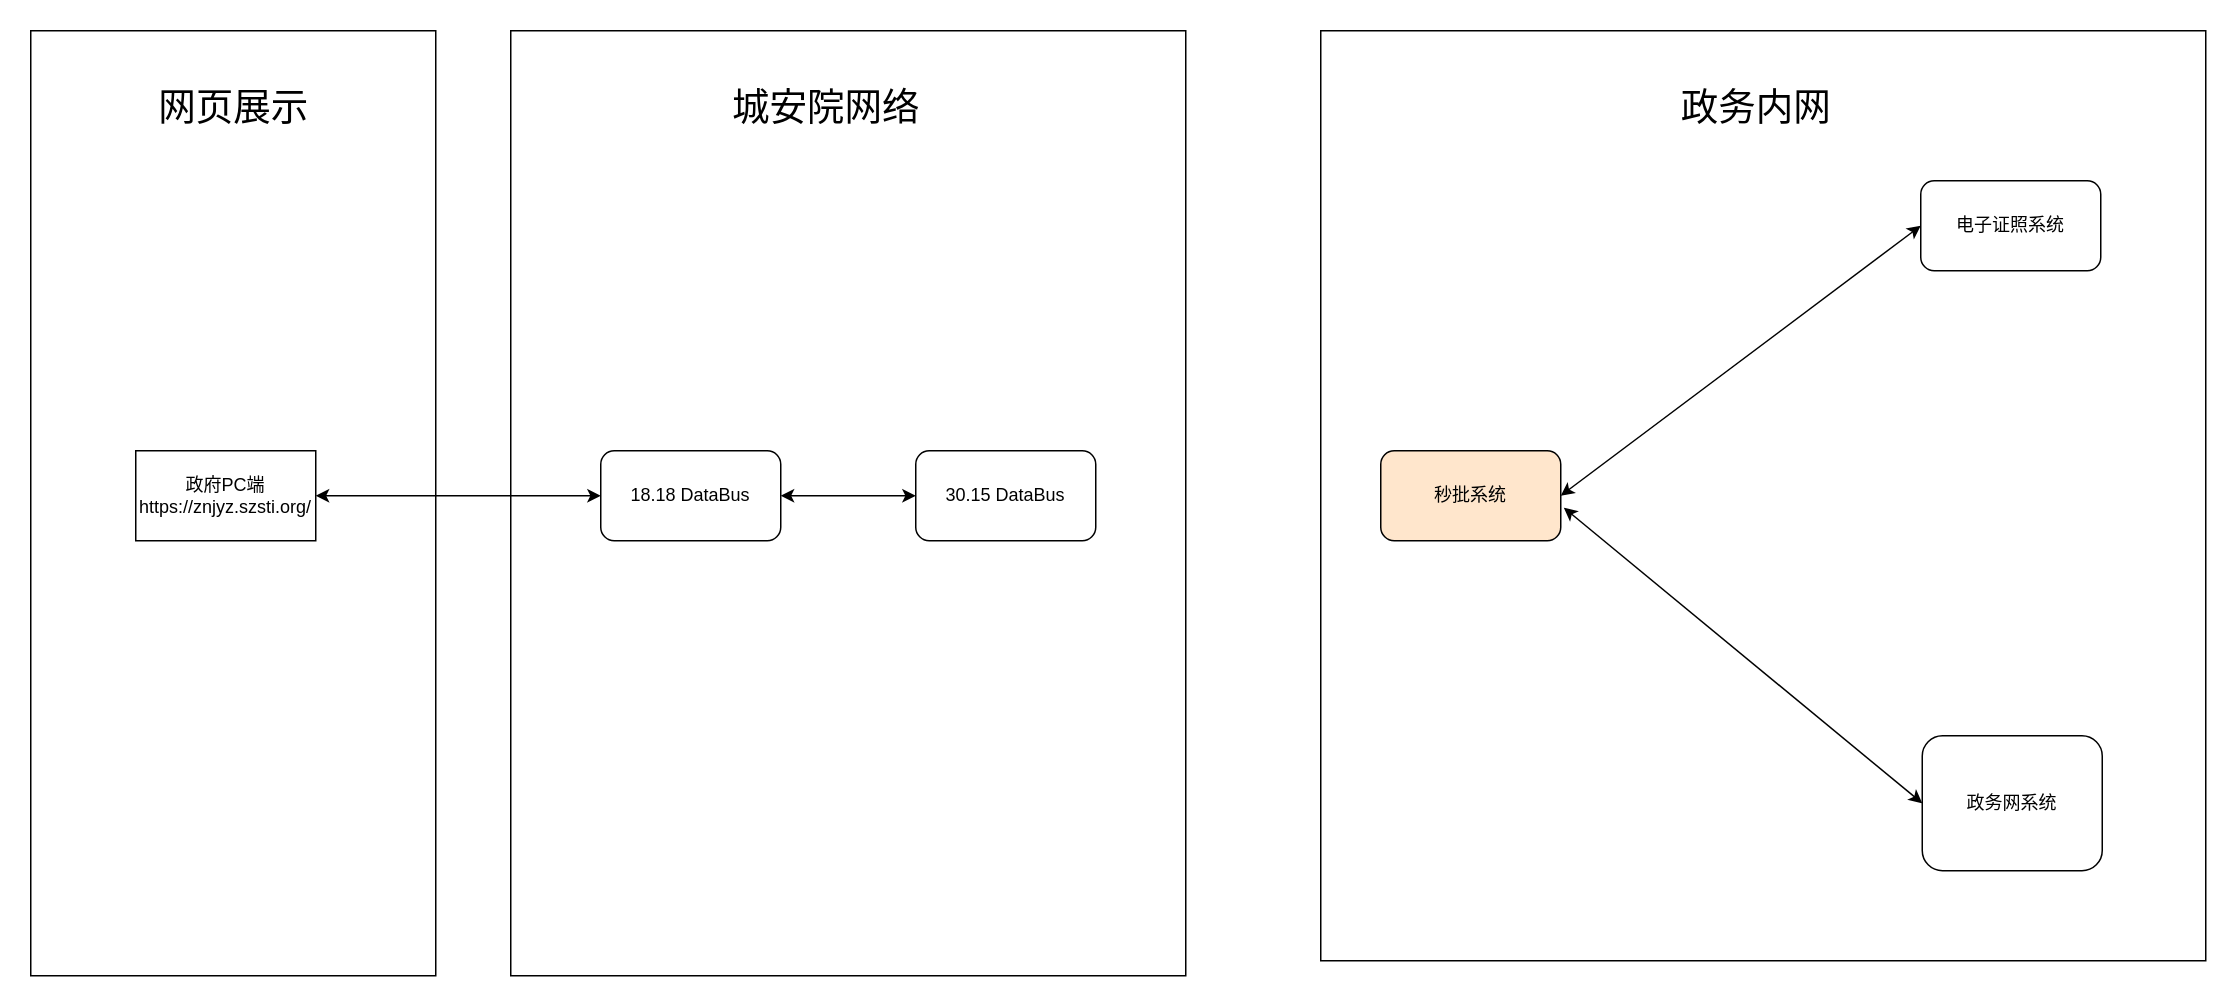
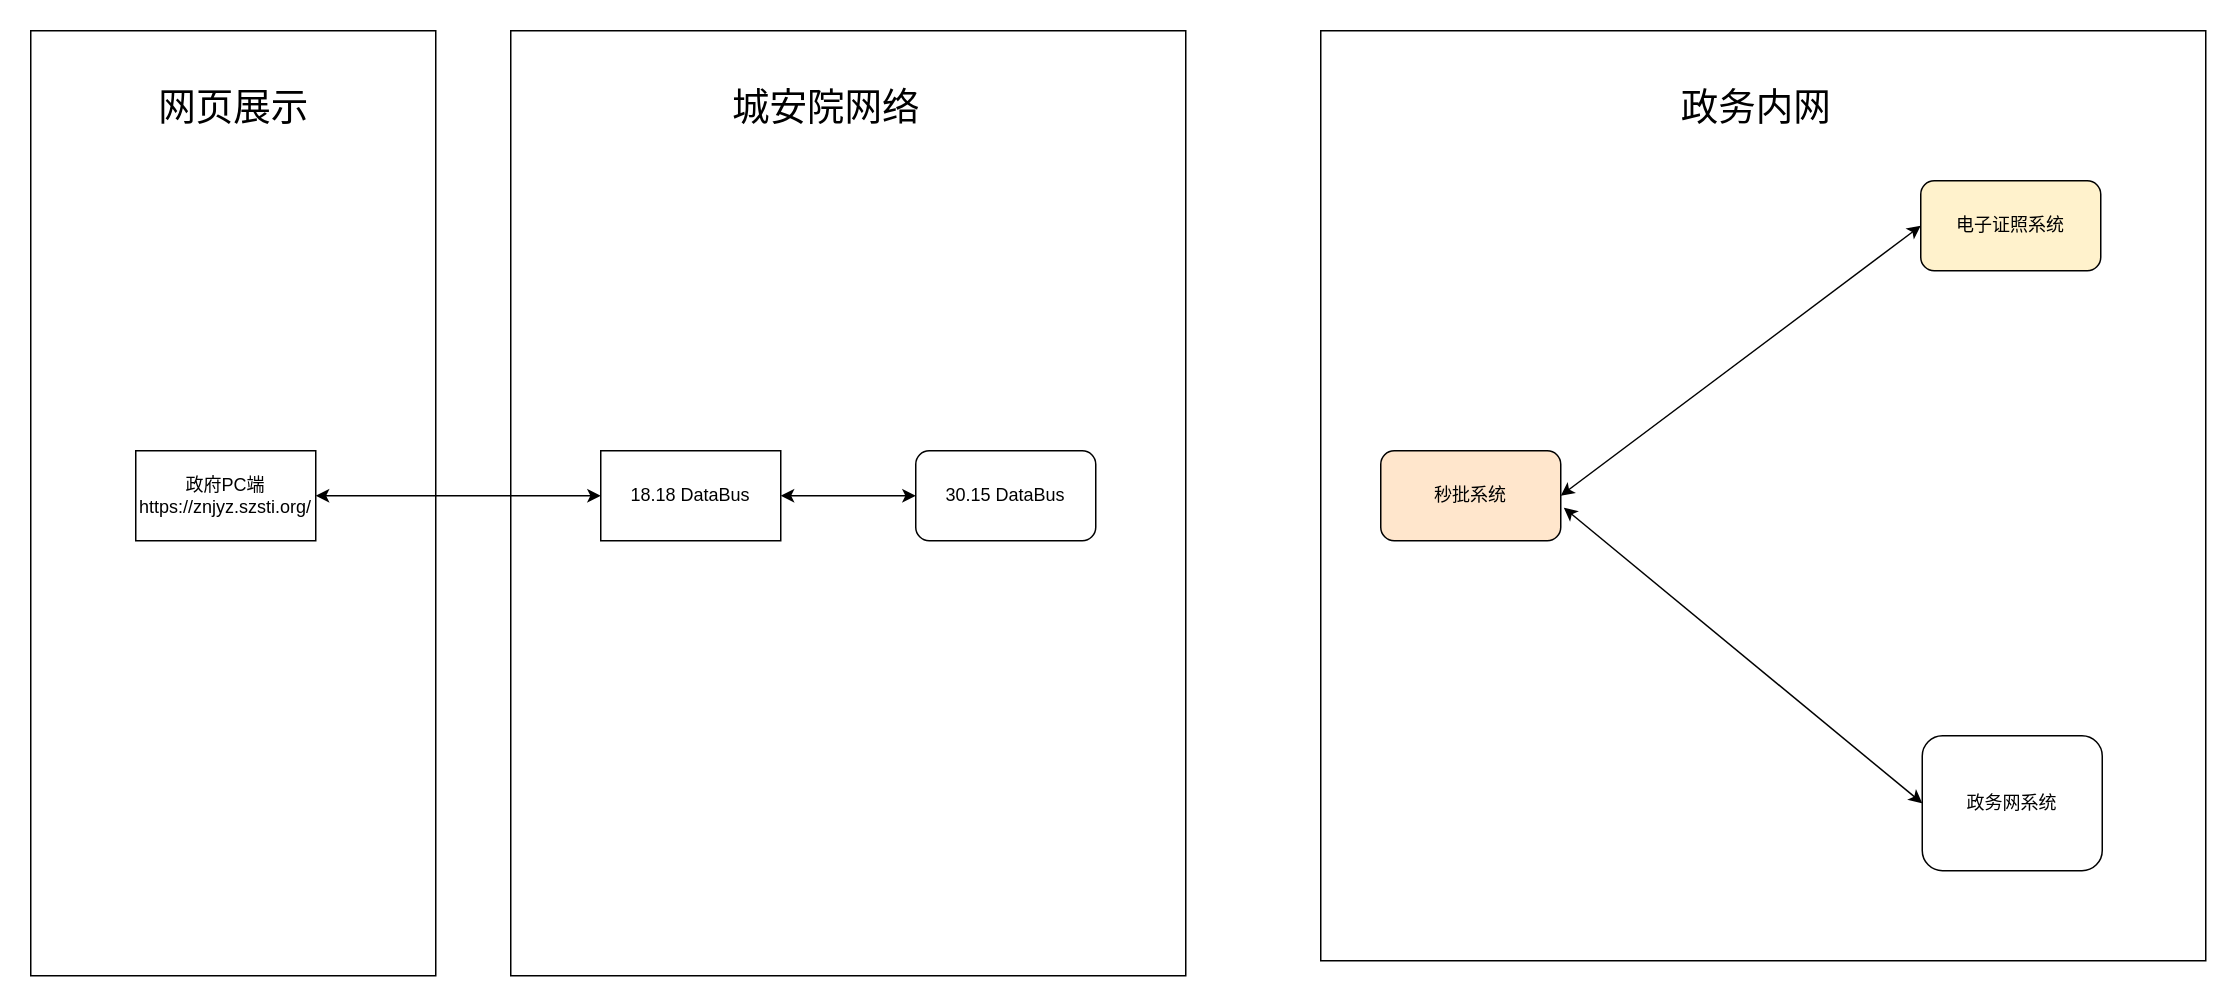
node "电子证照系统": fillcolor #ffffff -> #fff2cc
node "18.18 DataBus": shape rounded rectangle -> rectangle
